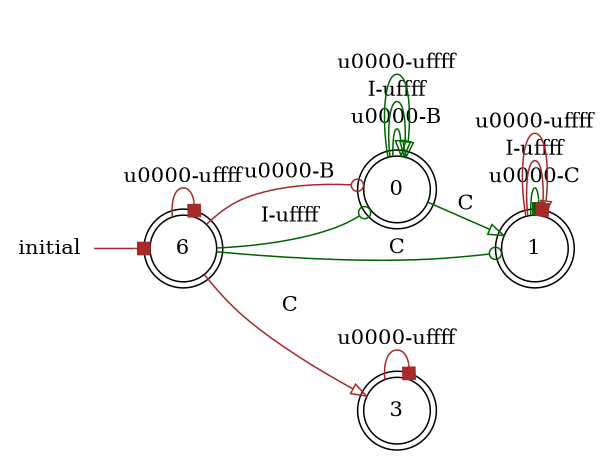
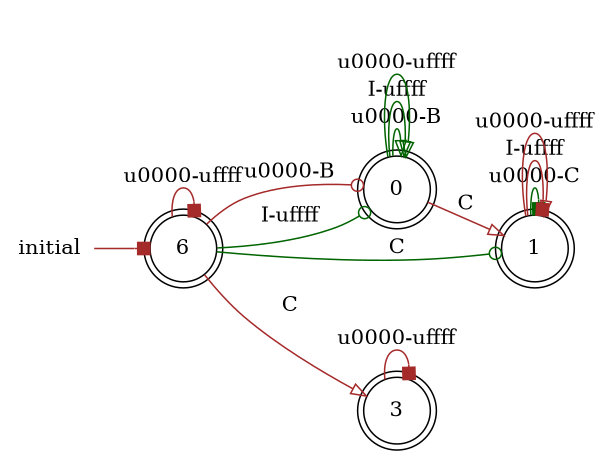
edge "0" -> "1": color darkgreen -> brown
